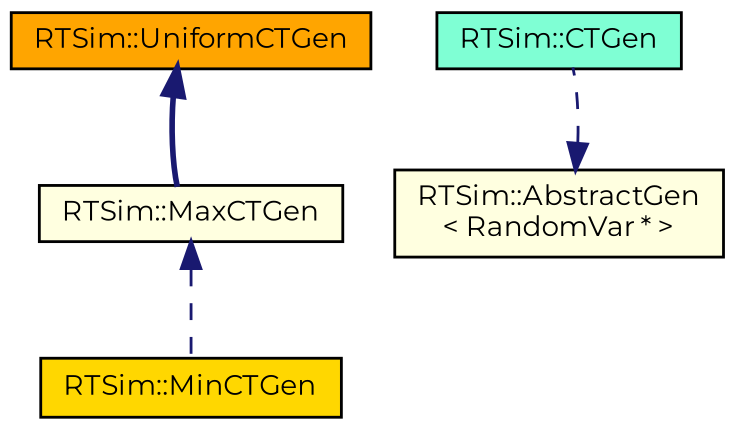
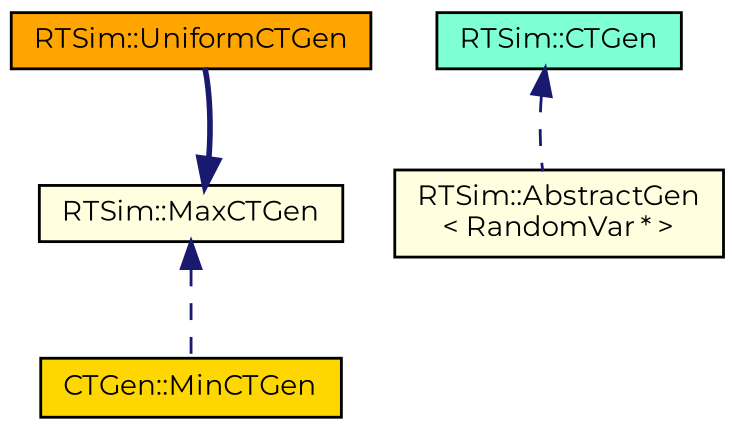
edge "RTSim::CTGen" -> "RTSim::AbstractGen < RandomVar * >": reversed
edge "RTSim::MaxCTGen" -> "RTSim::UniformCTGen": reversed
node "RTSim::MinCTGen": label "RTSim::MinCTGen" -> "CTGen::MinCTGen"
